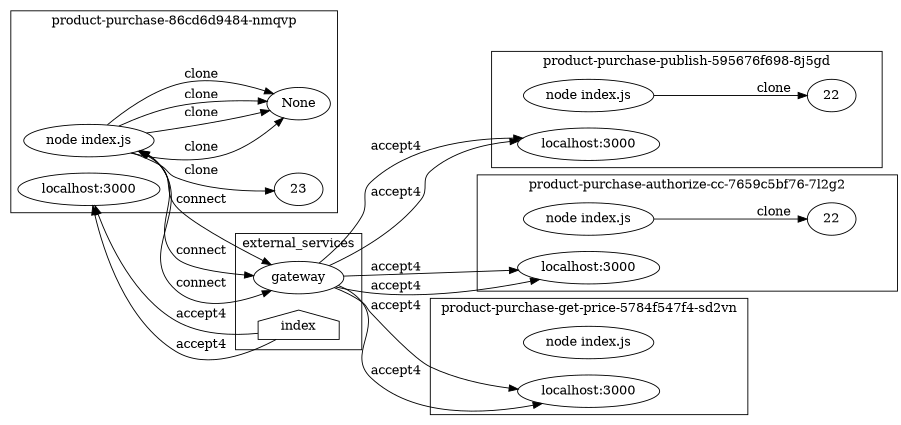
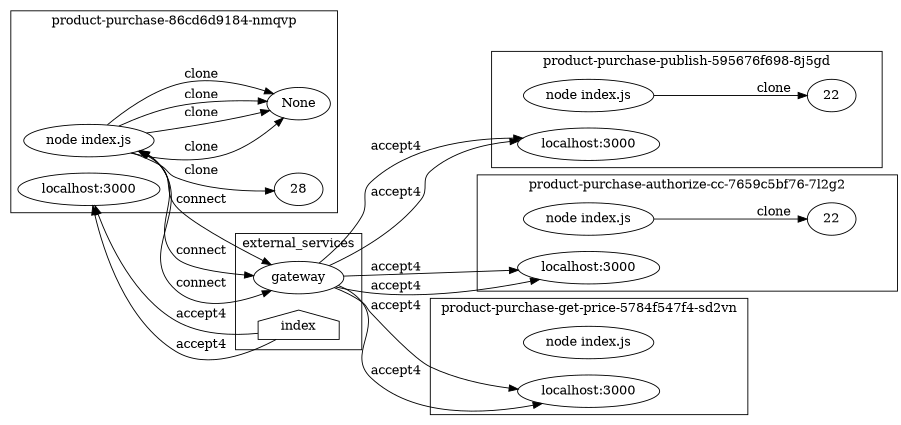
cluster " product-purchase-86cd6d9484-nmqvp ": label " product-purchase-86cd6d9484-nmqvp " -> " product-purchase-86cd6d9184-nmqvp "
node "23": label "23" -> "28"
